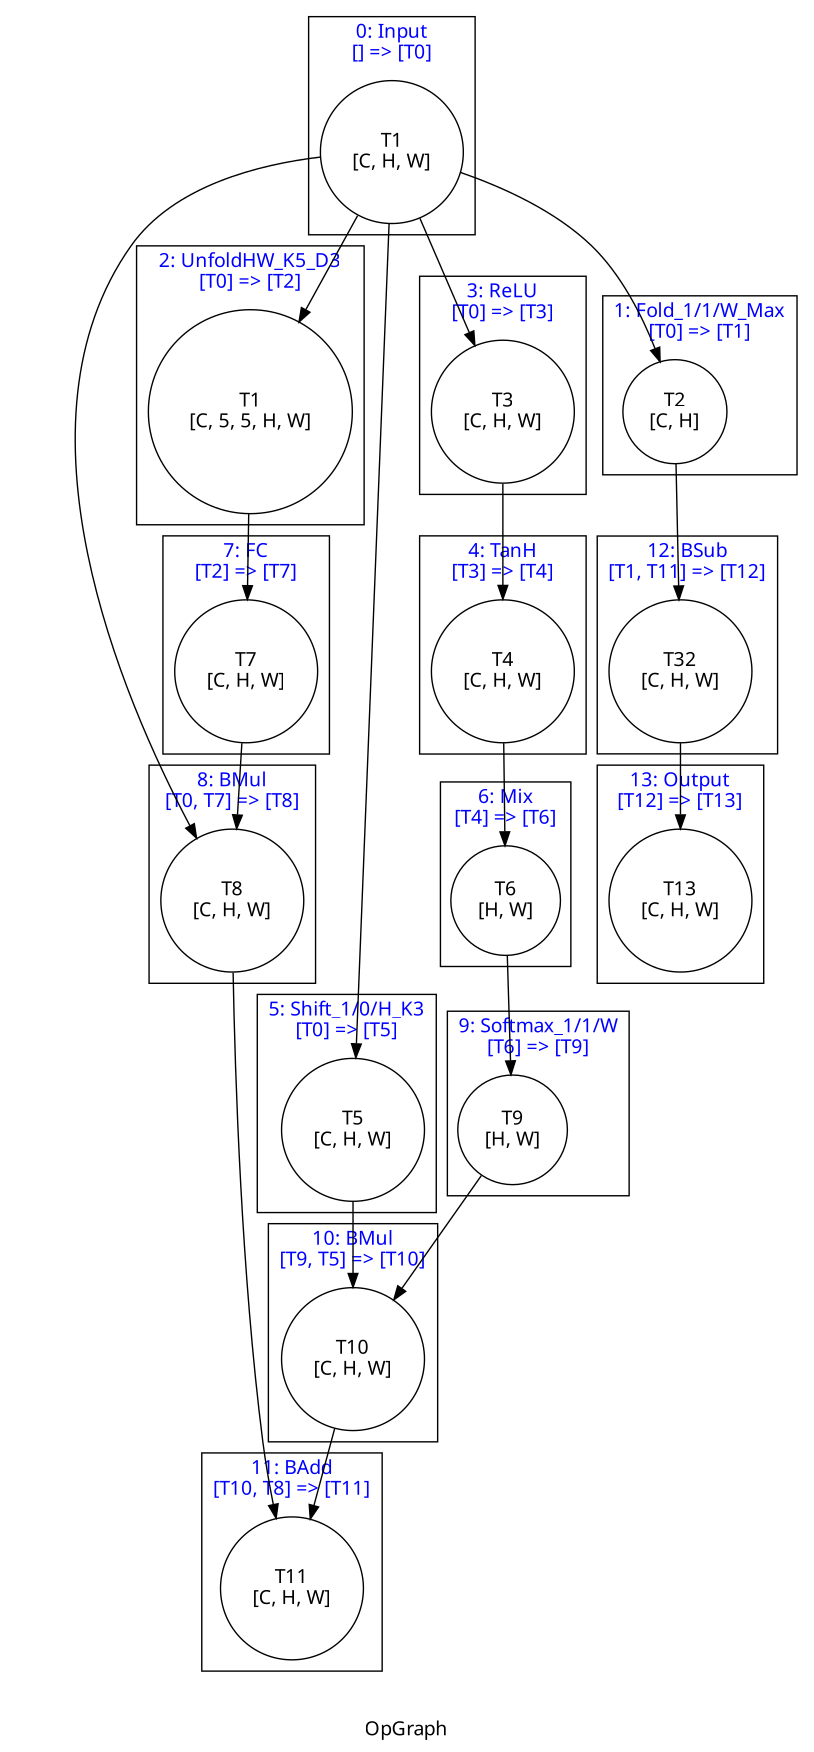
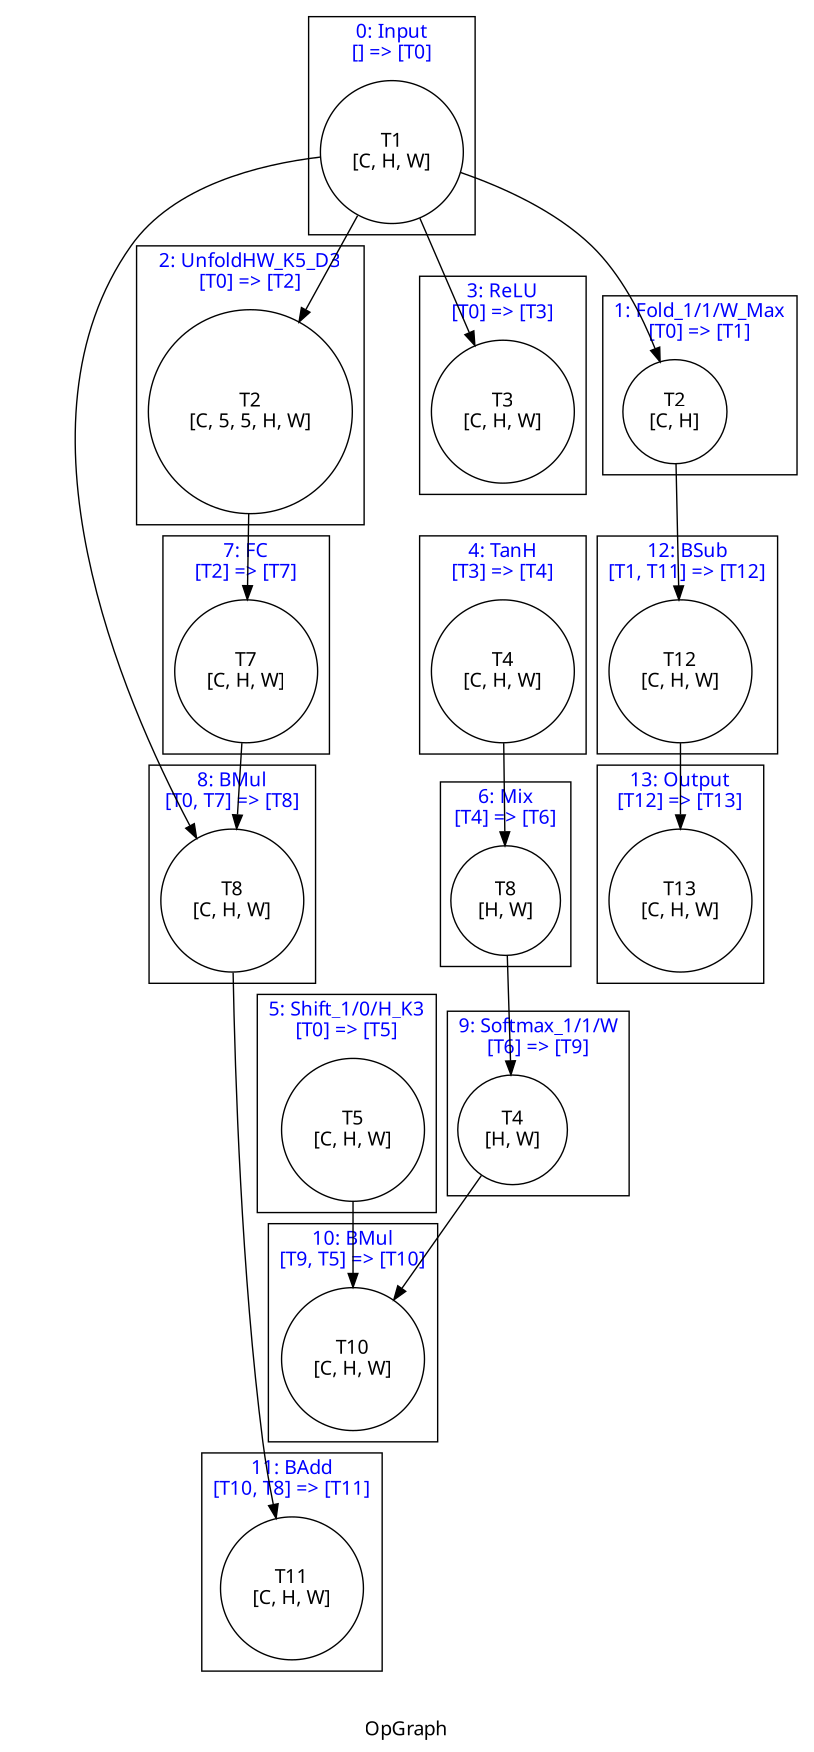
node "T1 [C, 5, 5, H, W]": label "T1 [C, 5, 5, H, W]" -> "T2 [C, 5, 5, H, W]"
edge "T3 [C, H, W]" -> "T4 [C, H, W]": removed
edge "T1 [C, H, W]" -> "T5 [C, H, W]": removed
node "T32 [C, H, W]": label "T32 [C, H, W]" -> "T12 [C, H, W]"
node "T6 [H, W]": label "T6 [H, W]" -> "T8 [H, W]"
node "T9 [H, W]": label "T9 [H, W]" -> "T4 [H, W]"
edge "T10 [C, H, W]" -> "T11 [C, H, W]": removed
